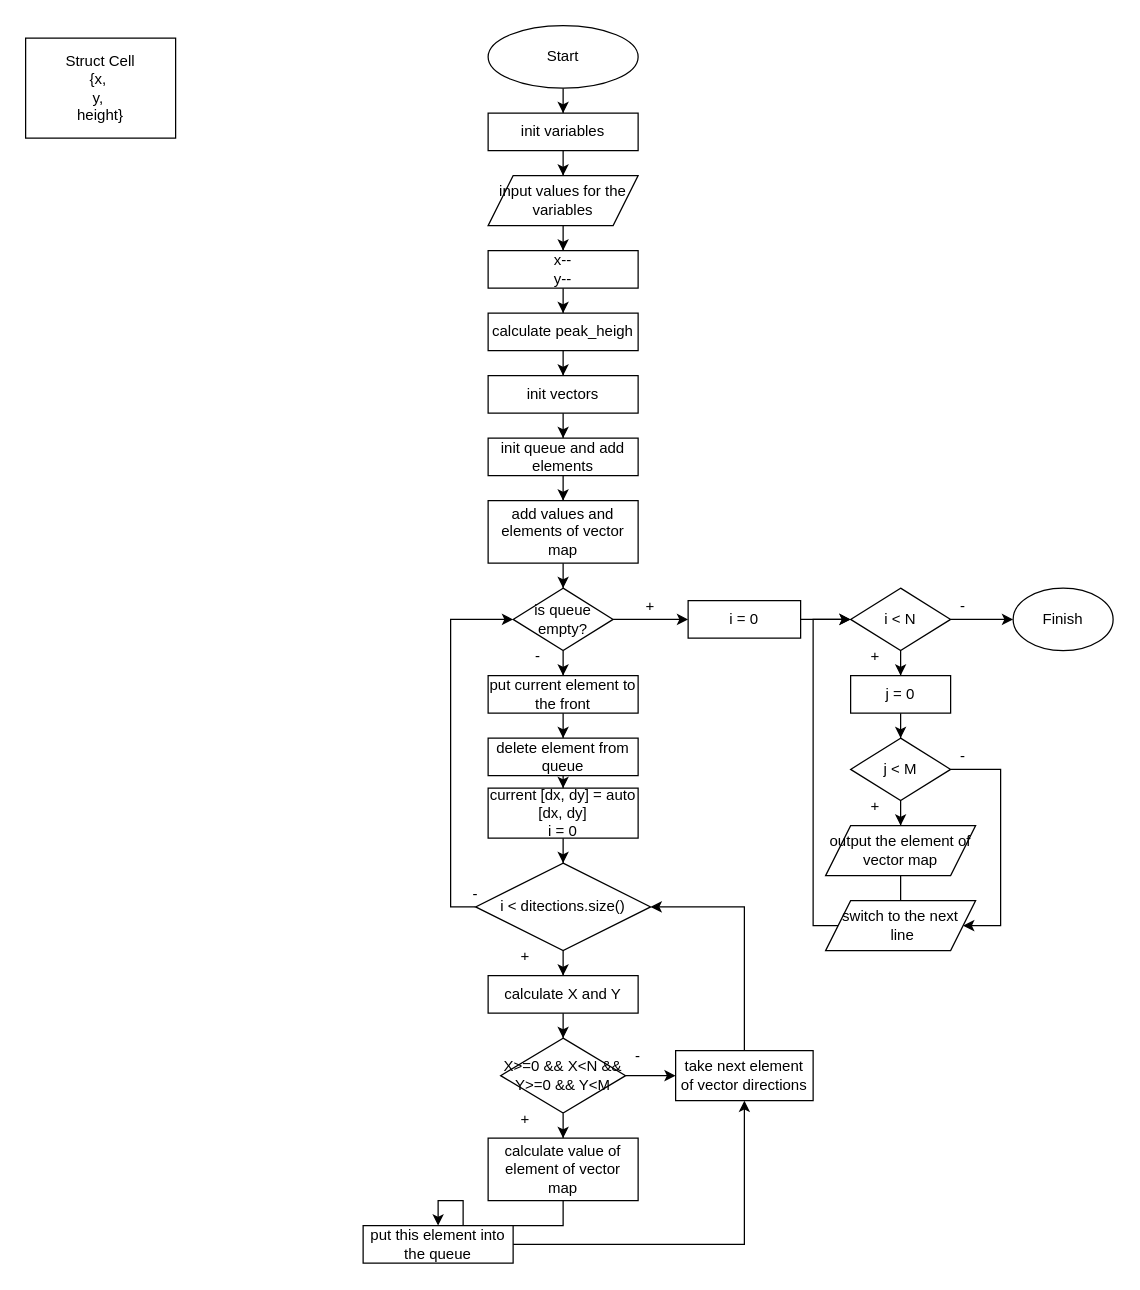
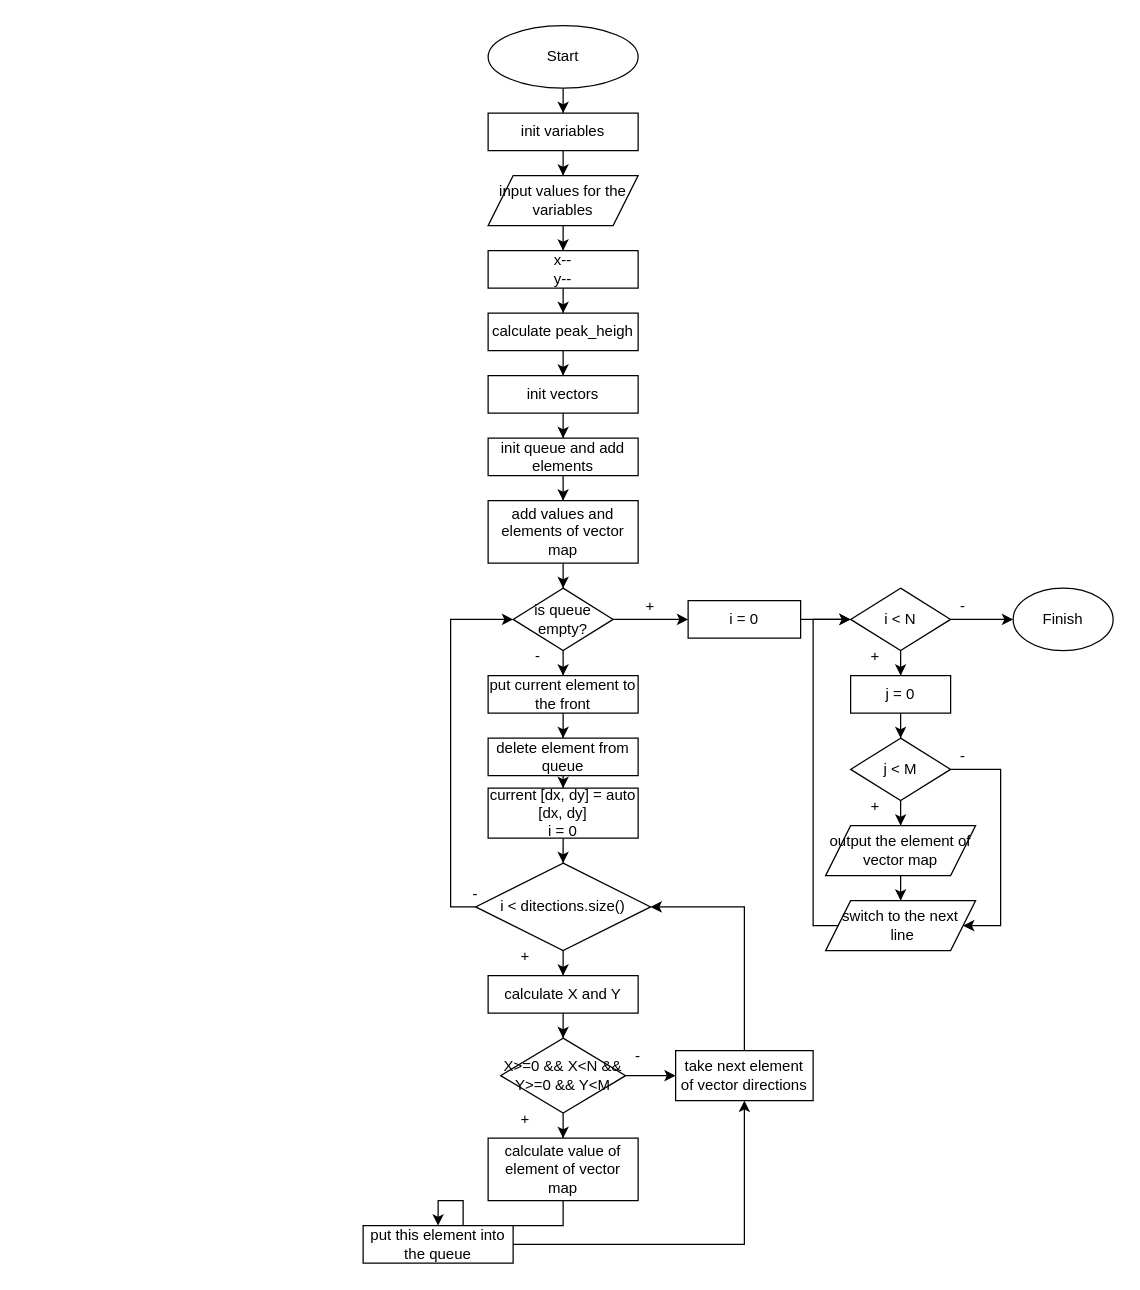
node "Struct Cell {x, y, height}": removed
edge "output the element of vector map" -- "switch to the next line": arrowhead none -> classic
